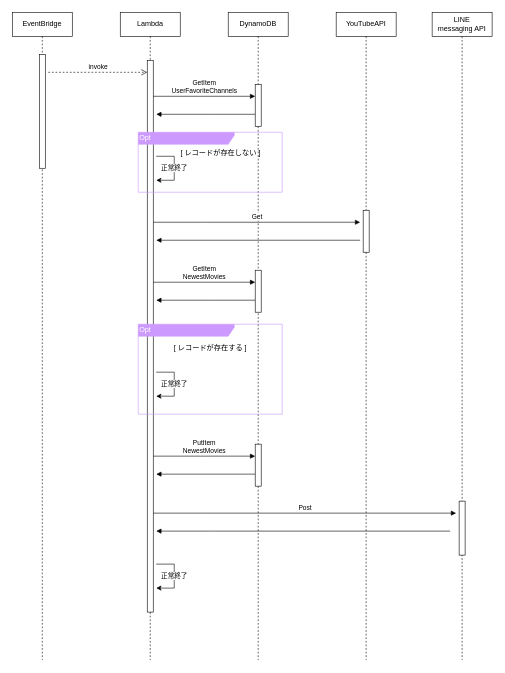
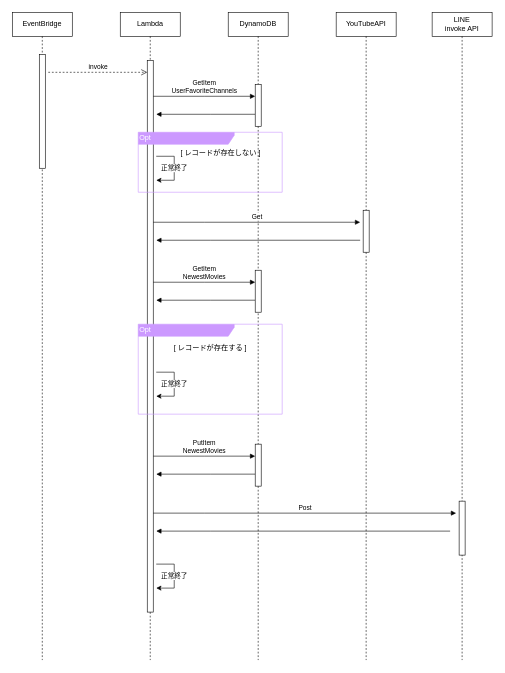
node "LINE messaging API": label "LINE messaging API" -> "LINE invoke API"
